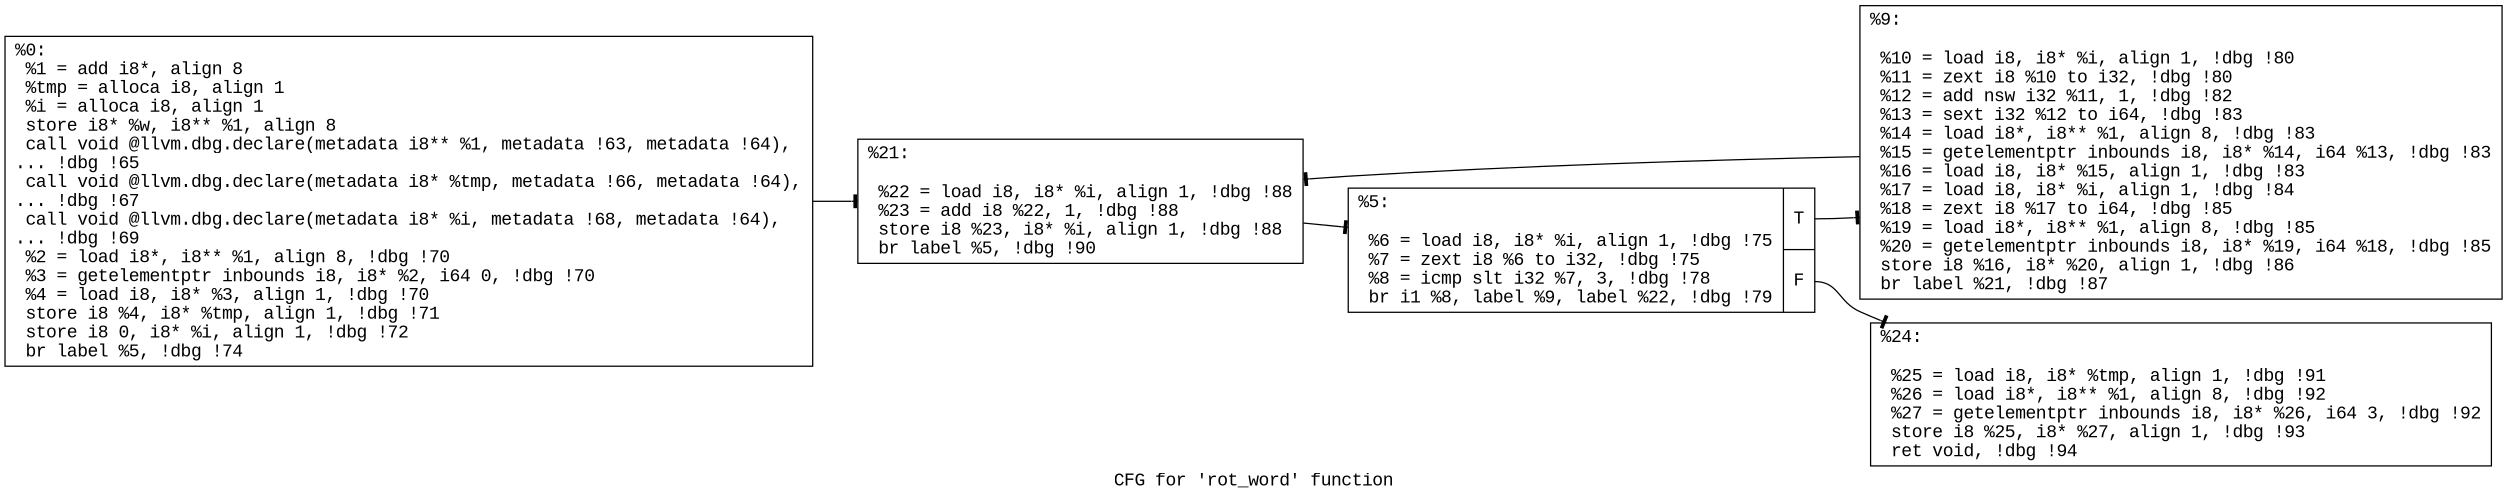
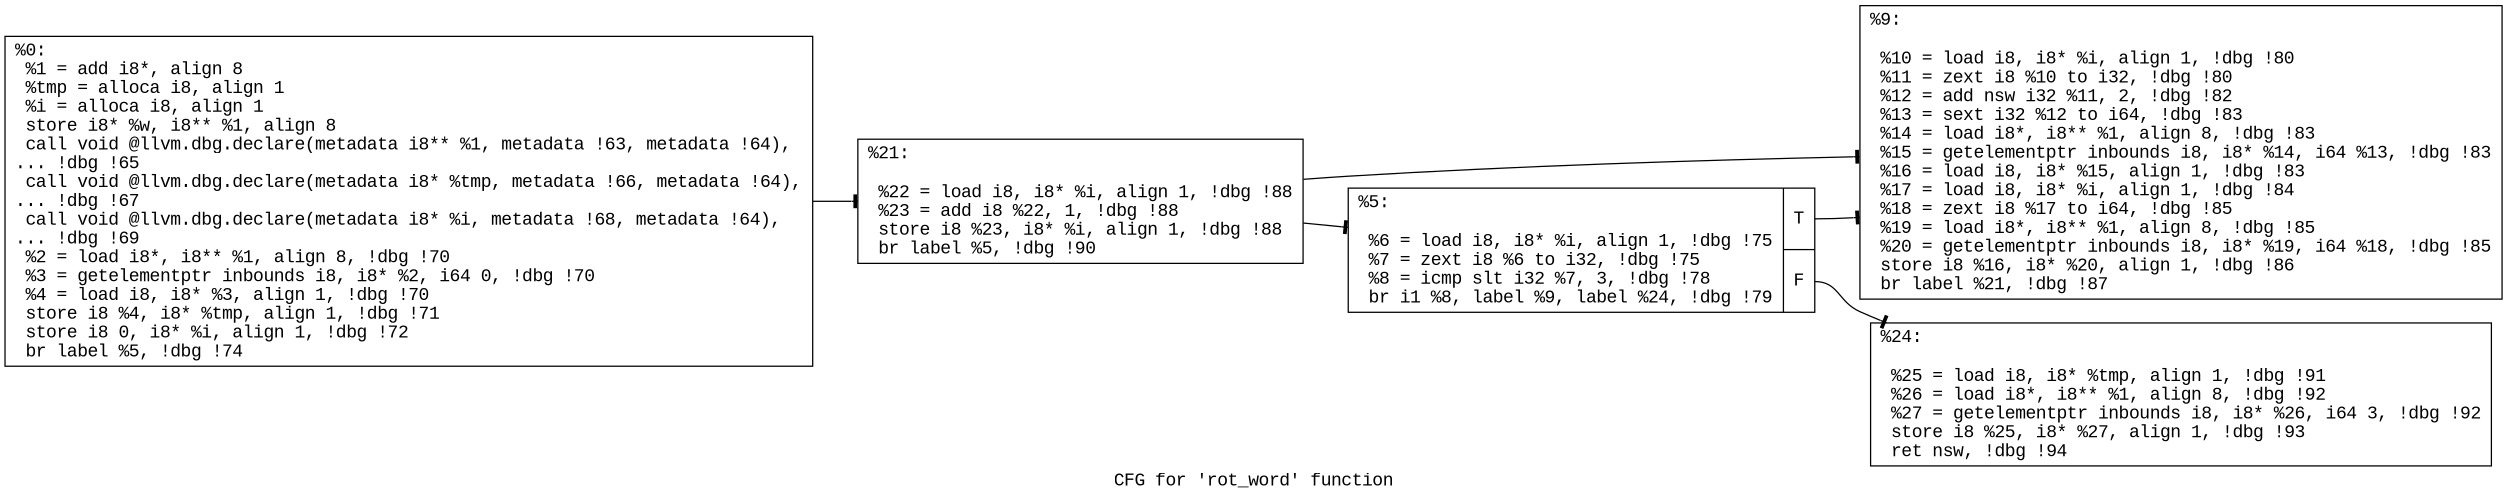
node "%9:": text "%12 = add nsw i32 %11, 1, !dbg !82" -> "%12 = add nsw i32 %11, 2, !dbg !82"
edge "%9:" -> "%21:": reversed
node "%5:": text "br i1 %8, label %9, label %22, !dbg !79" -> "br i1 %8, label %9, label %24, !dbg !79"
node "%24:": text "ret void, !dbg !94" -> "ret nsw, !dbg !94"
